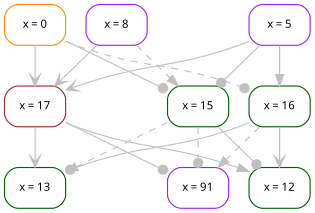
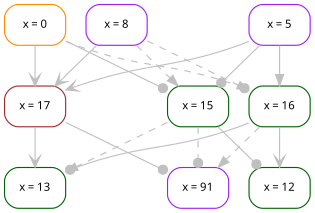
edge "x = 8" -> "x = 16": added
edge "x = 17" -> "x = 12": removed
